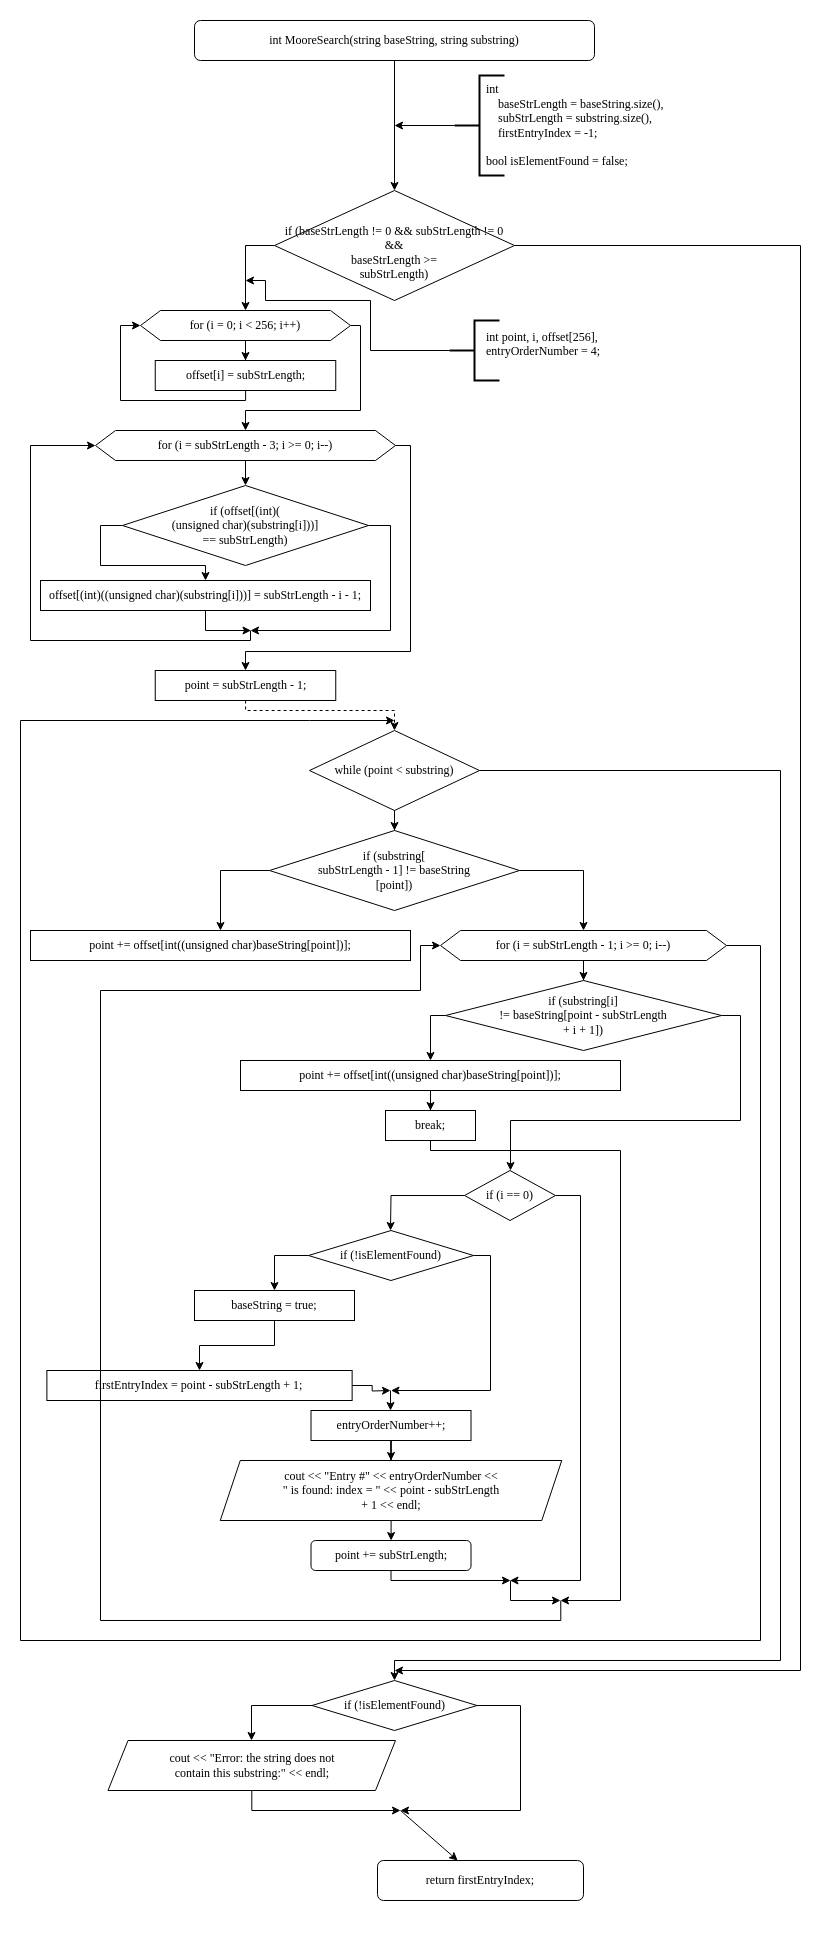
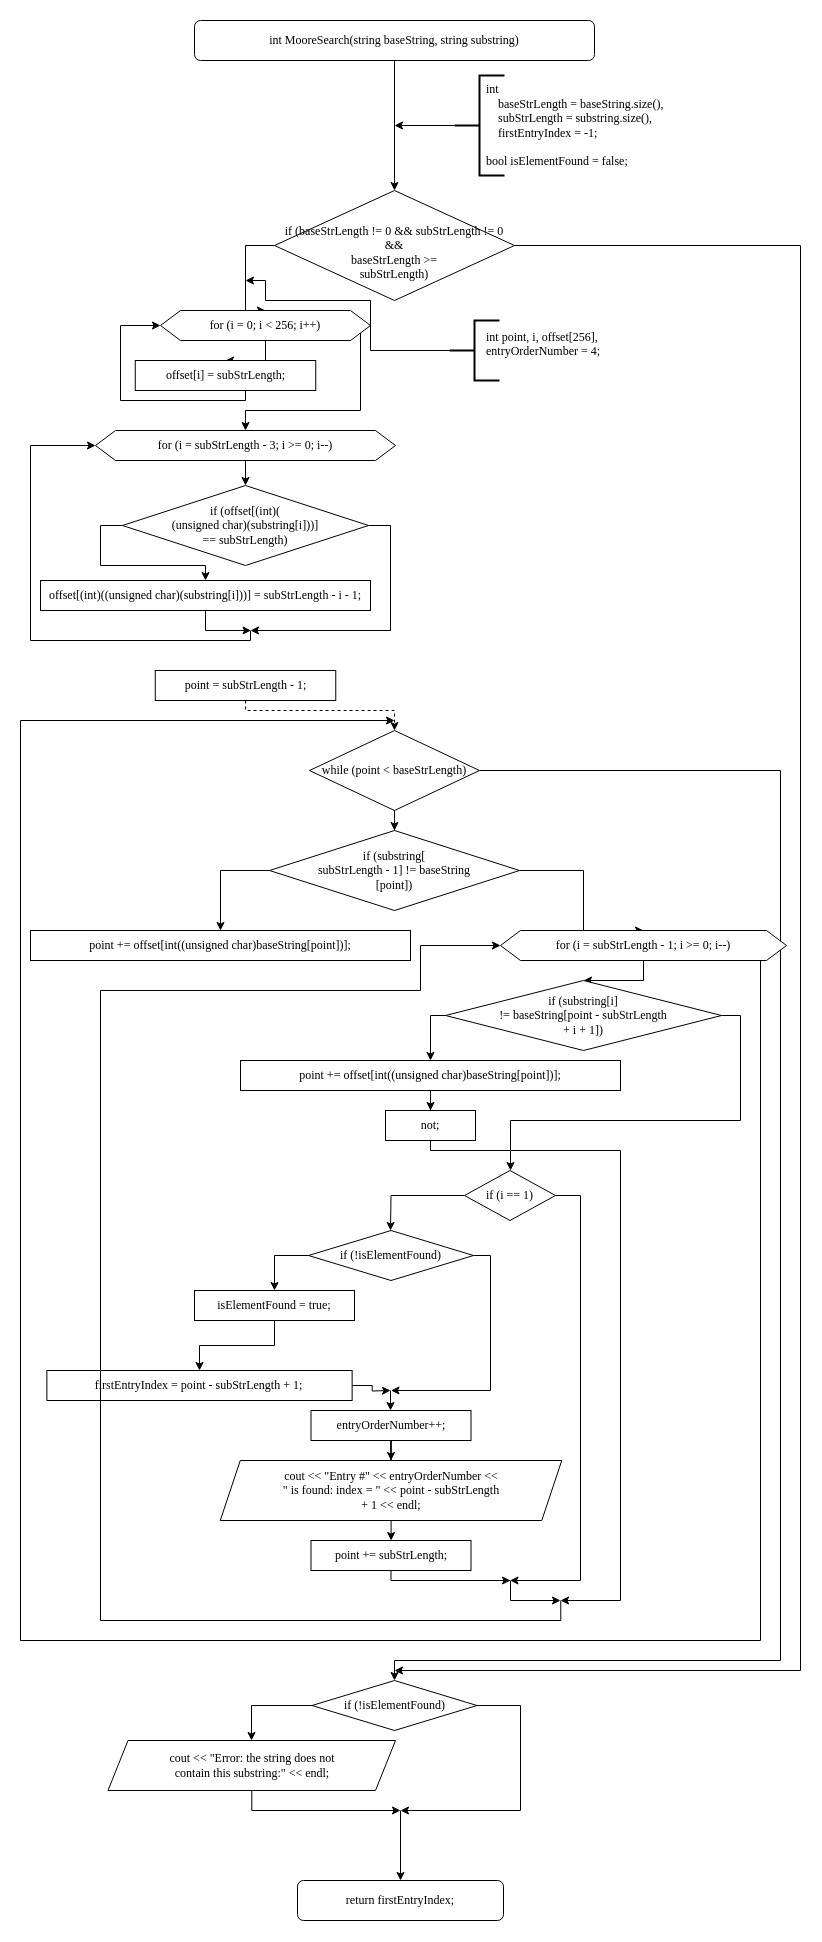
node "for (i = 0; i < 256; i++)": moved (246, 326) -> (266, 326)
node "offset[i] = subStrLength;": moved (246, 376) -> (226, 376)
edge "for (i = subStrLength - 3; i >= 0; i--)" -> "point = subStrLength - 1;": removed
node "while (point < substring)": label "while (point < substring)" -> "while (point < baseStrLength)"
node "for (i = subStrLength - 1; i >= 0; i--)": moved (584, 946) -> (644, 946)
node "break;": label "break;" -> "not;"
node "if (i == 0)": label "if (i == 0)" -> "if (i == 1)"
node "baseString = true;": label "baseString = true;" -> "isElementFound = true;"
node "point += subStrLength;": shape rounded rectangle -> rectangle
node "return firstEntryIndex;": moved (481, 1881) -> (401, 1901)
